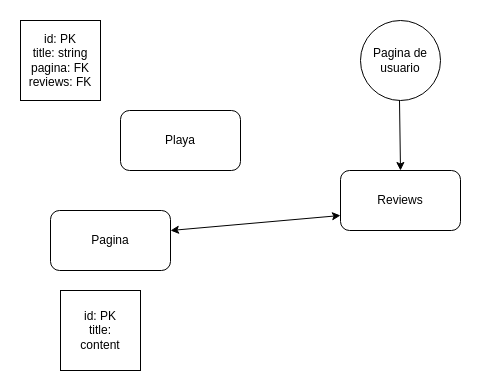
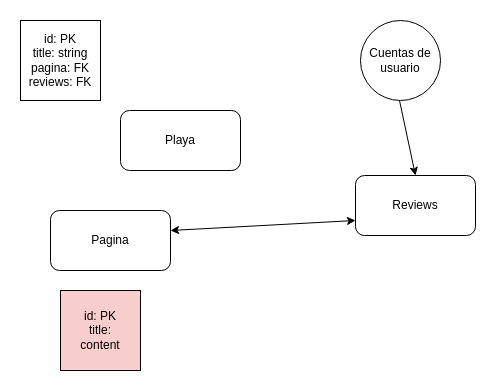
node "Pagina de usuario": label "Pagina de usuario" -> "Cuentas de usuario"
node "Reviews": moved (401, 201) -> (416, 206)
node "id: PK title: content": fillcolor #ffffff -> #f8cecc
